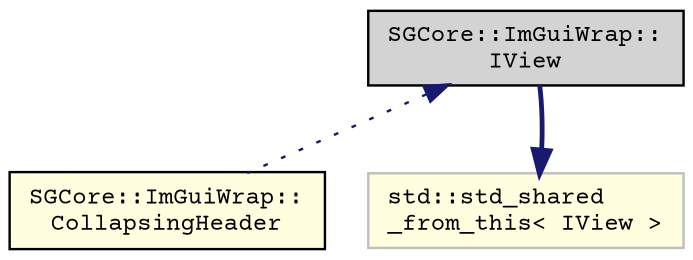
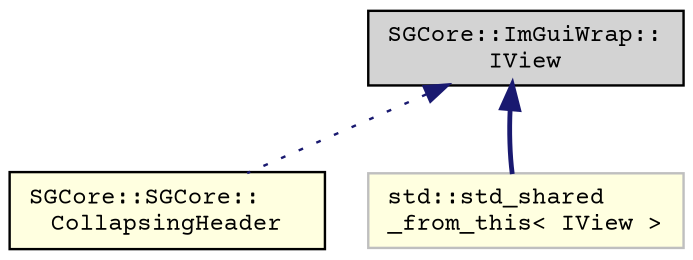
edge "SGCore::ImGuiWrap:: IView" -> "std::std_shared _from_this< IView >": reversed
node "SGCore::ImGuiWrap:: CollapsingHeader": label "SGCore::ImGuiWrap:: CollapsingHeader" -> "SGCore::SGCore:: CollapsingHeader"
